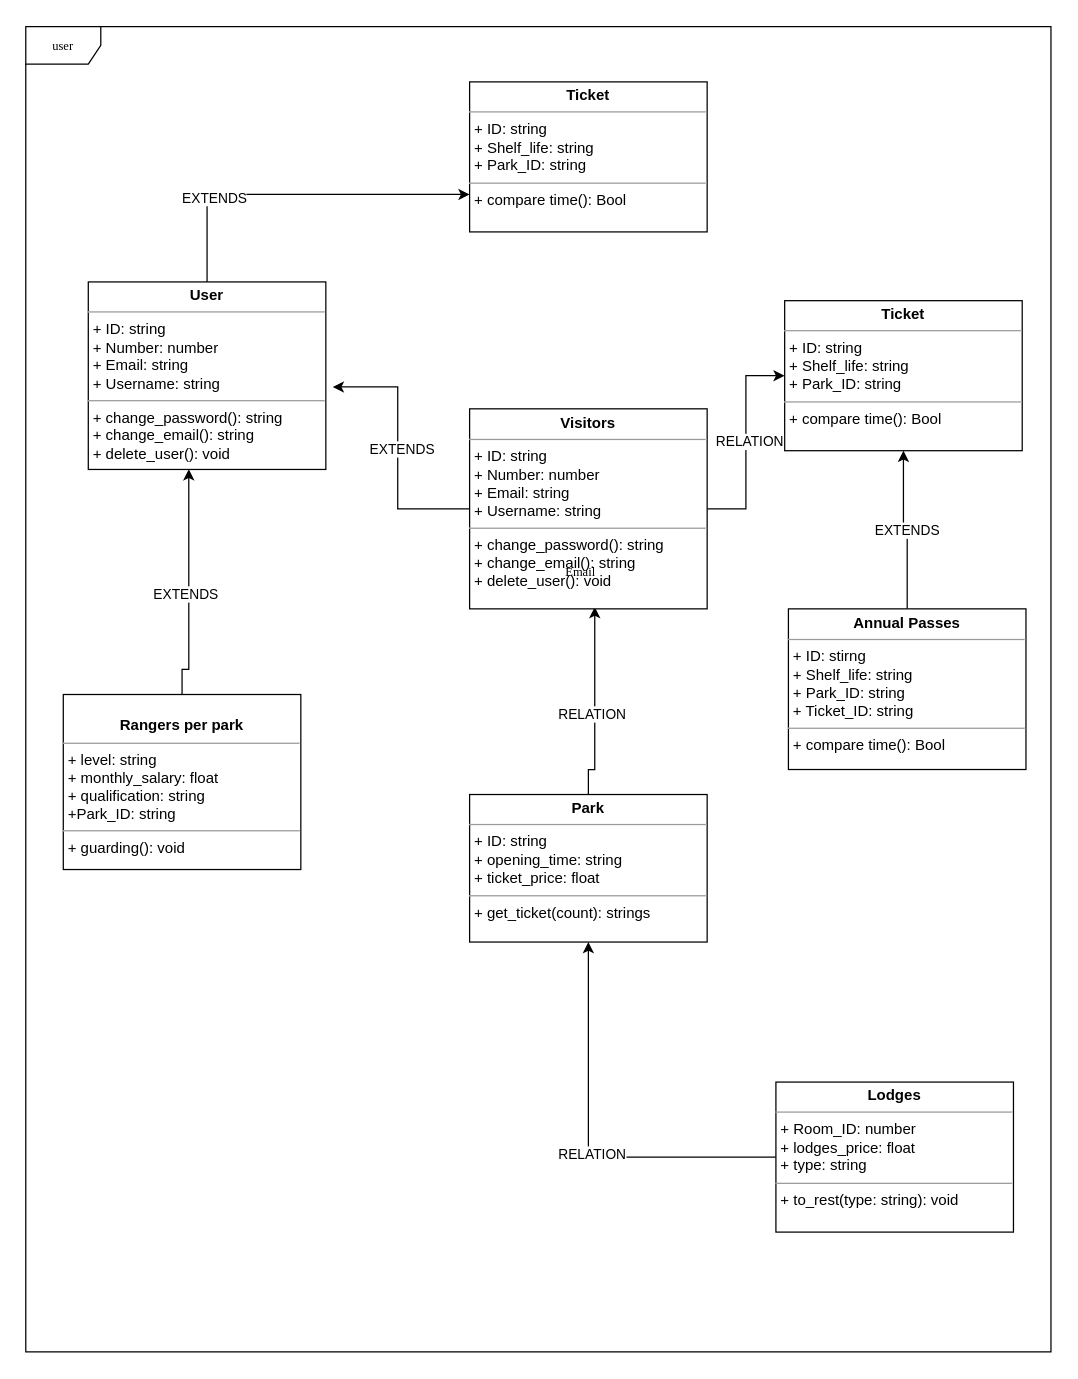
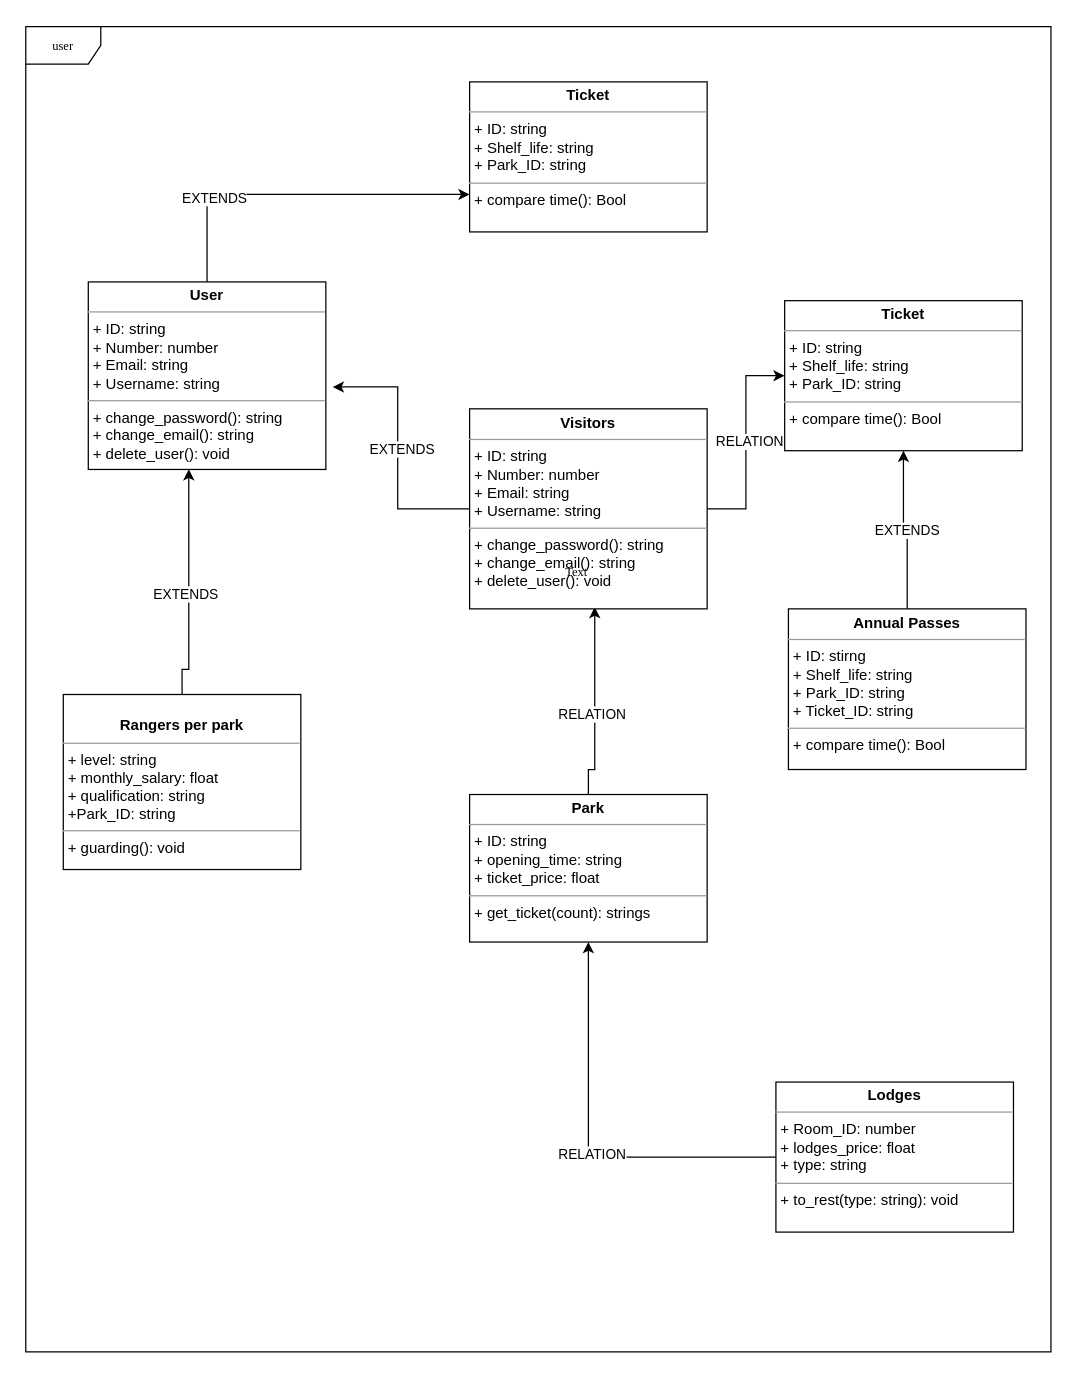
node "Email": label "Email" -> "Text"
